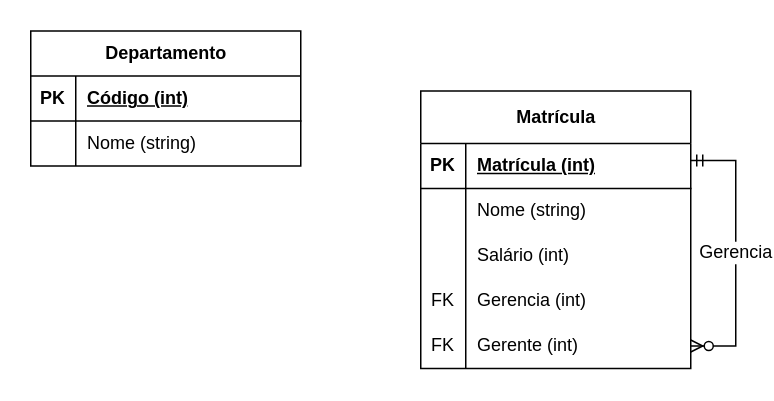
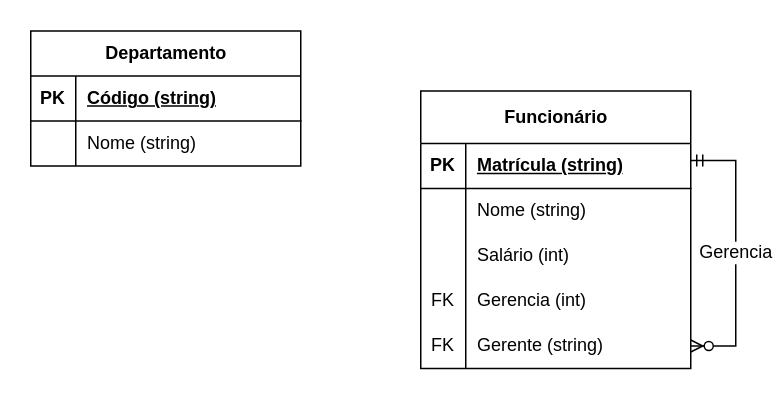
node "Código (int)": label "Código (int)" -> "Código (string)"
node "Matrícula": label "Matrícula" -> "Funcionário"
node "Matrícula (int)": label "Matrícula (int)" -> "Matrícula (string)"
node "Gerente (int)": label "Gerente (int)" -> "Gerente (string)"
